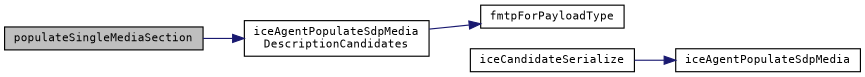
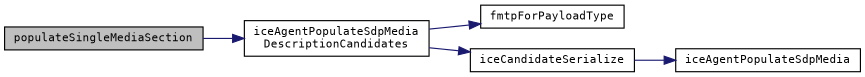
edge "iceAgentPopulateSdpMedia DescriptionCandidates" -> "iceCandidateSerialize": added
